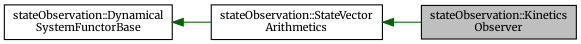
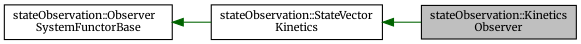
node "stateObservation::Dynamical SystemFunctorBase": label "stateObservation::Dynamical SystemFunctorBase" -> "stateObservation::Observer SystemFunctorBase"
node "stateObservation::StateVector Arithmetics": label "stateObservation::StateVector Arithmetics" -> "stateObservation::StateVector Kinetics"
